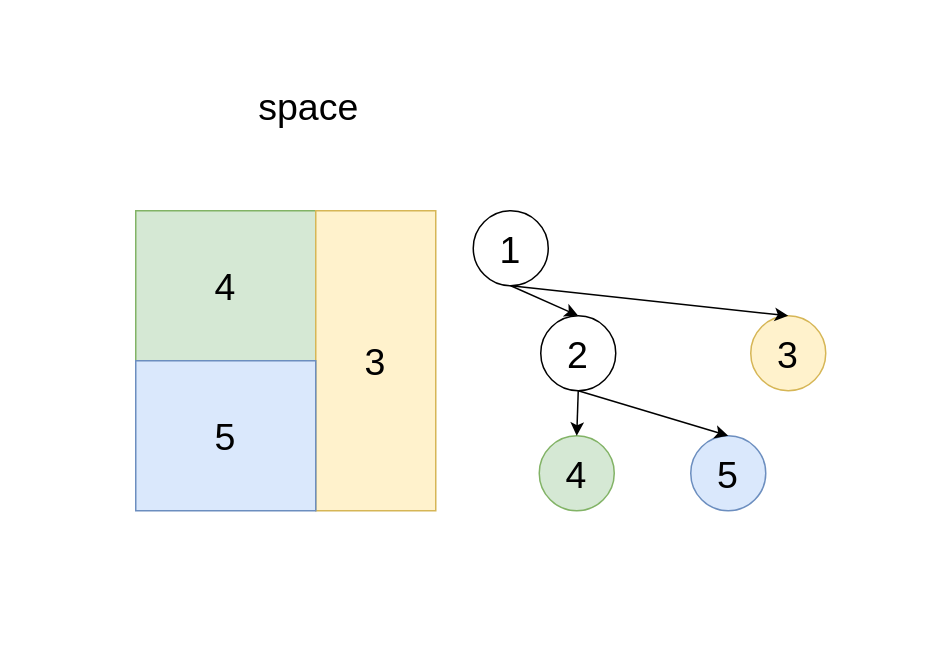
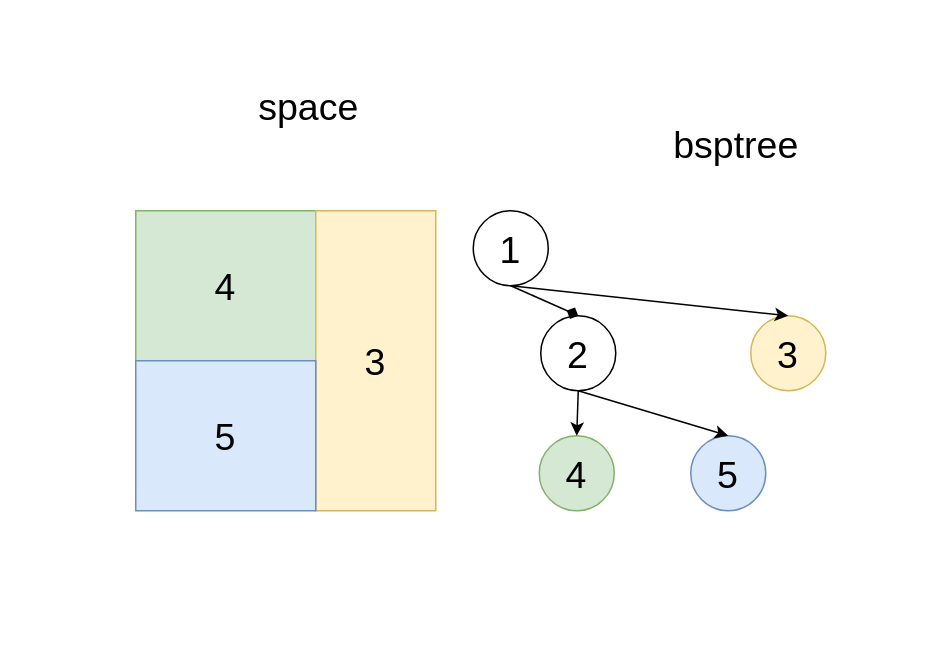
node "bsptree": added
edge "1" -> "2": arrowhead classic -> diamond
